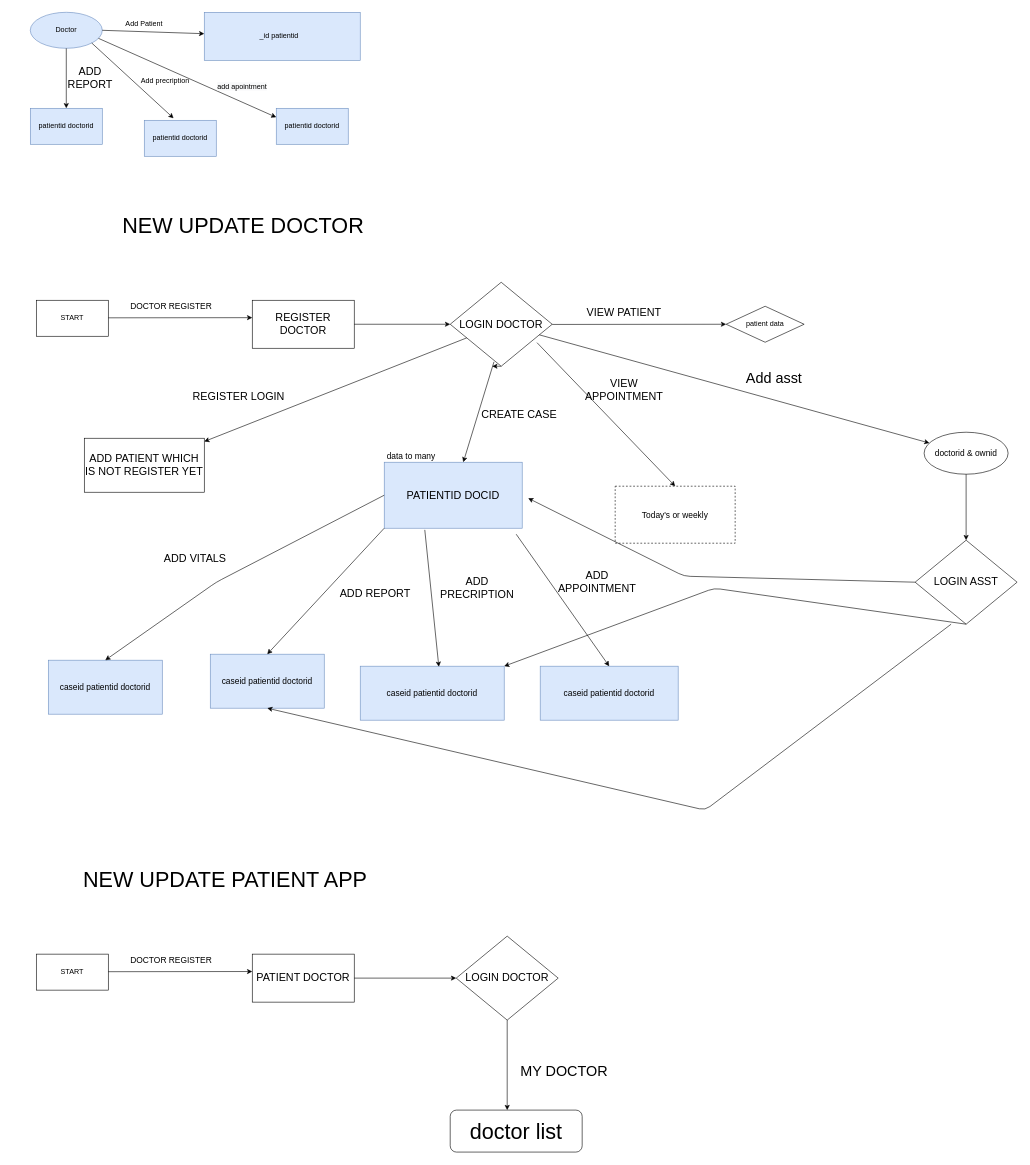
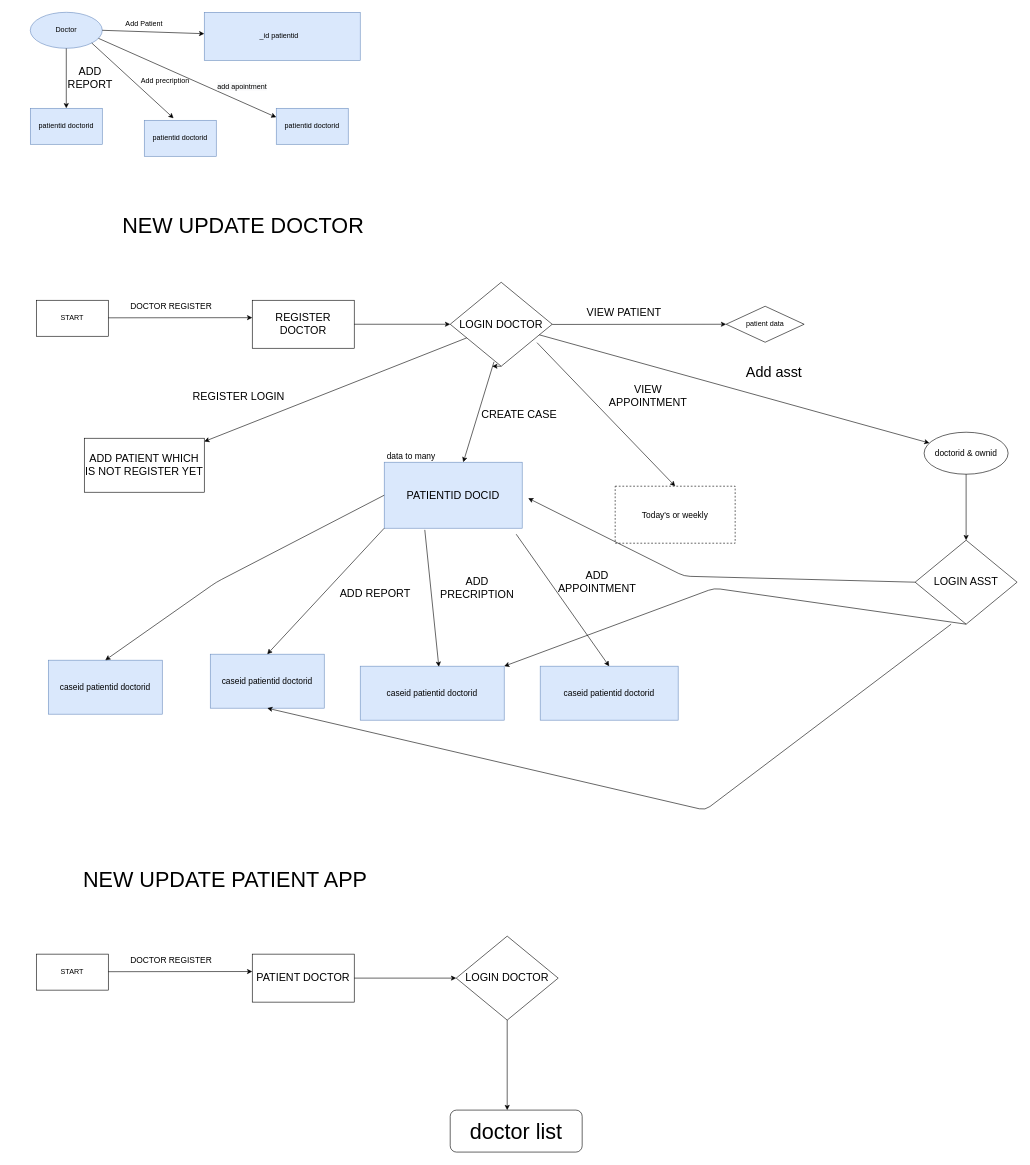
node "Add asst": moved (774, 378) -> (774, 372)
node "VIEW APPOINTMENT": moved (624, 390) -> (648, 396)
node "ADD VITALS": removed
node "MY DOCTOR": removed
